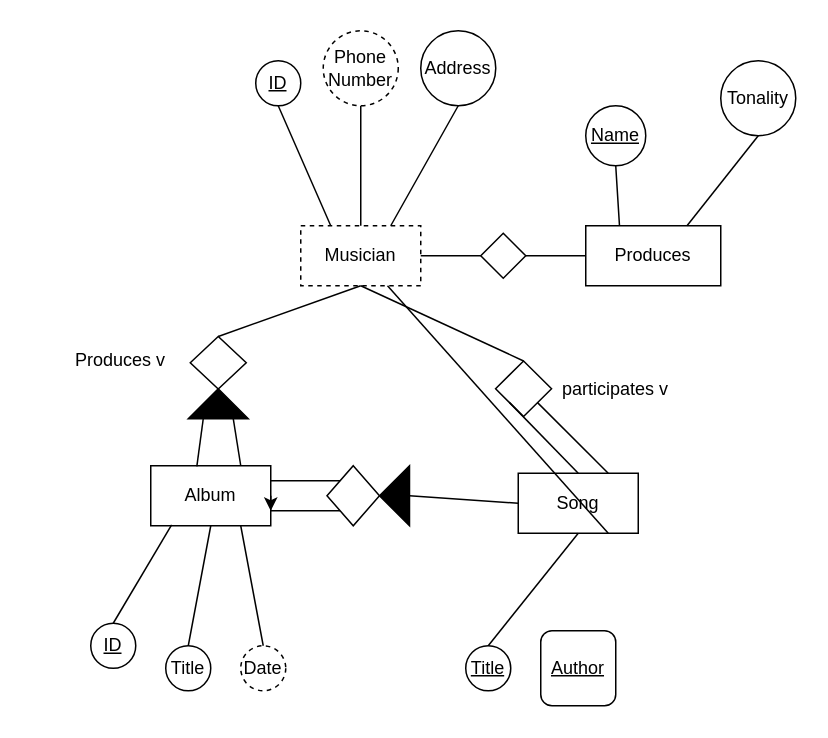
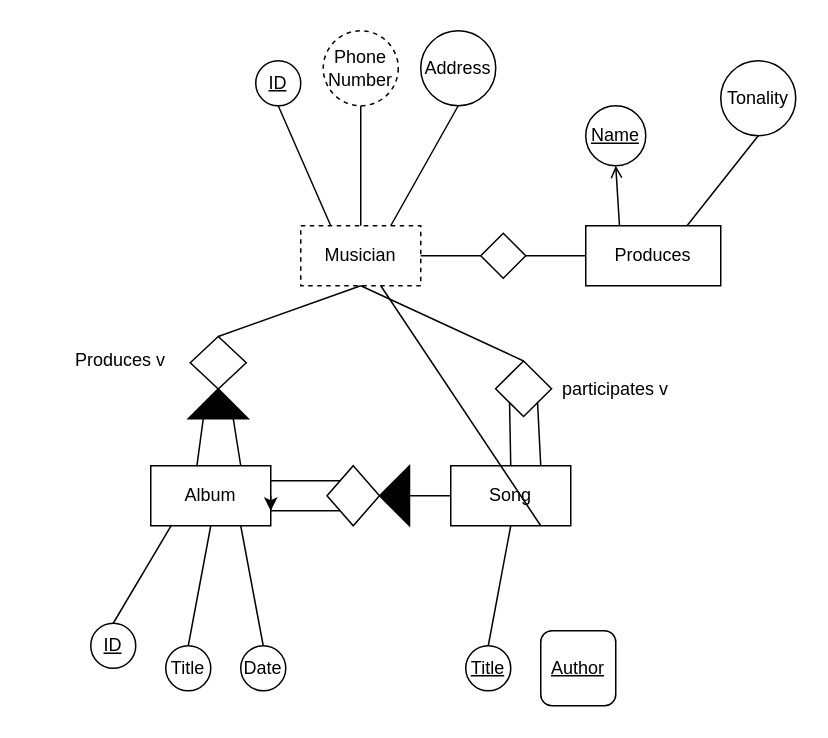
edge "Name" -- "Produces": arrowhead none -> open
node "Song": moved (578, 503) -> (511, 496)
node "Date": style dashed -> solid
